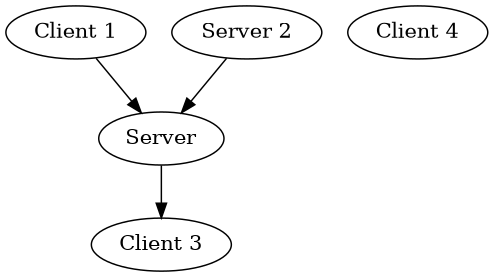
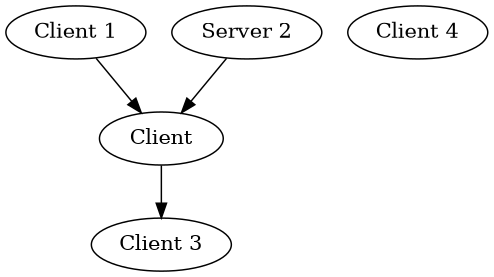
node "Server": label "Server" -> "Client"
